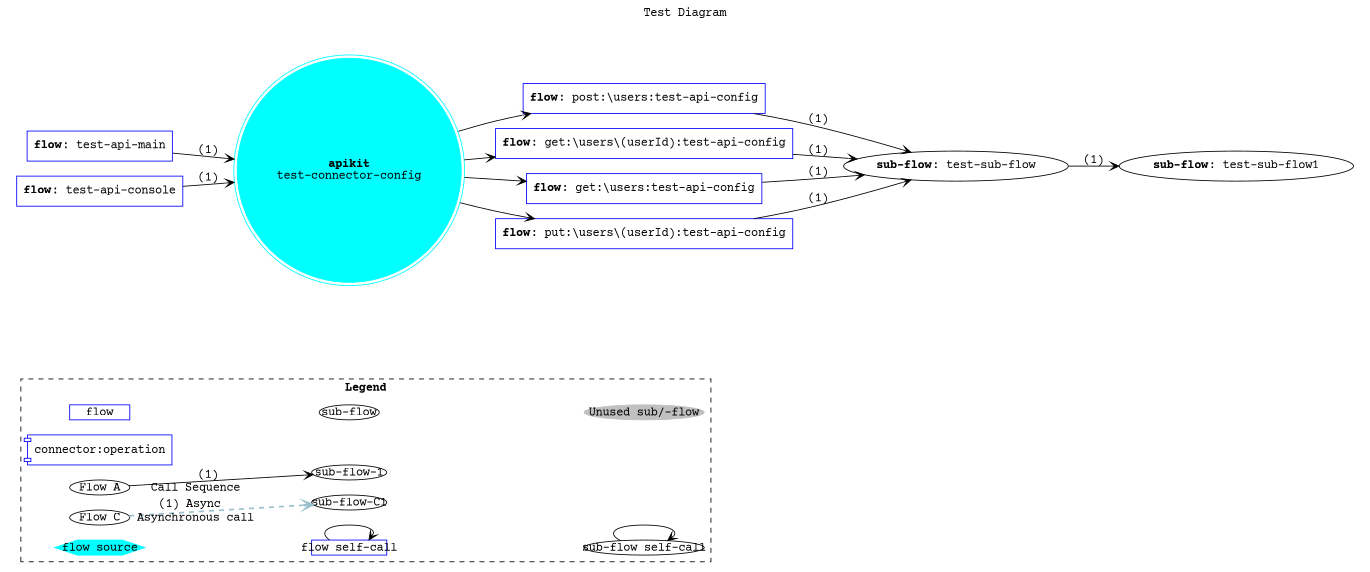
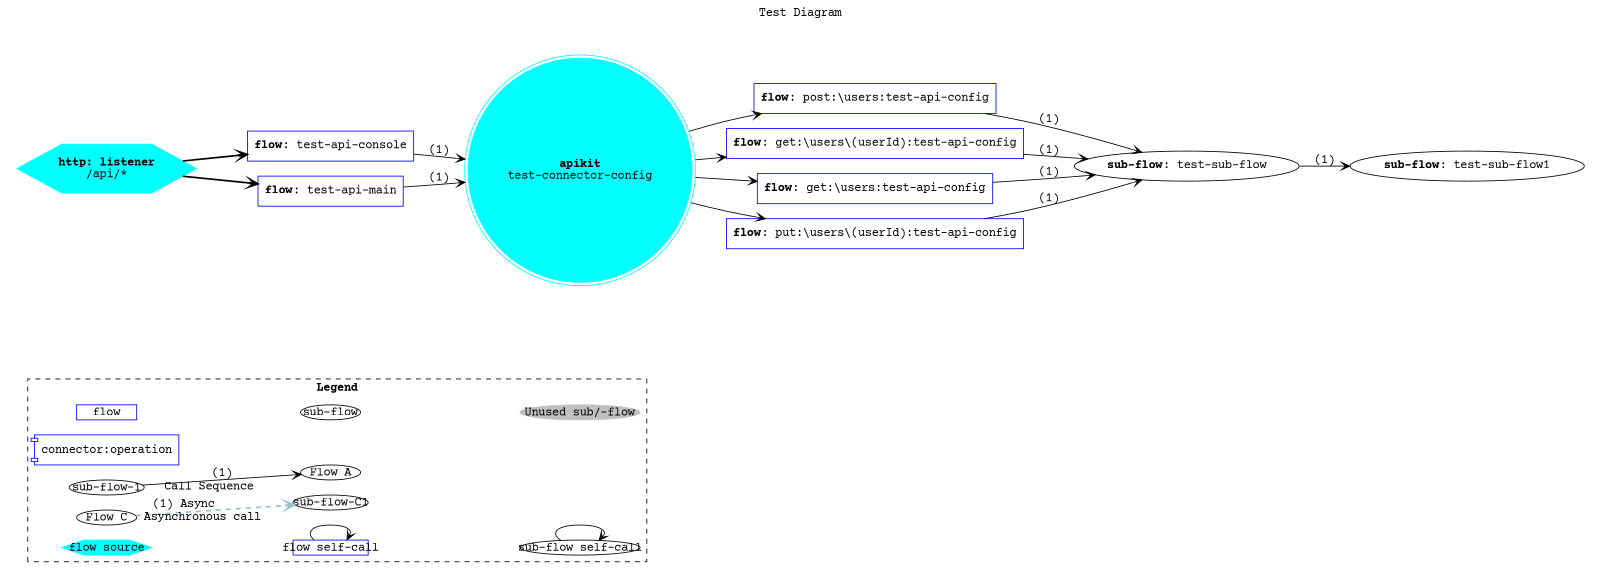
node "http: listener": added
edge "Flow A" -> "sub-flow-1": reversed
